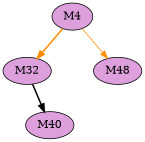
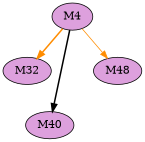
edge "M32" -> "M40": now "M4" -> "M40"
